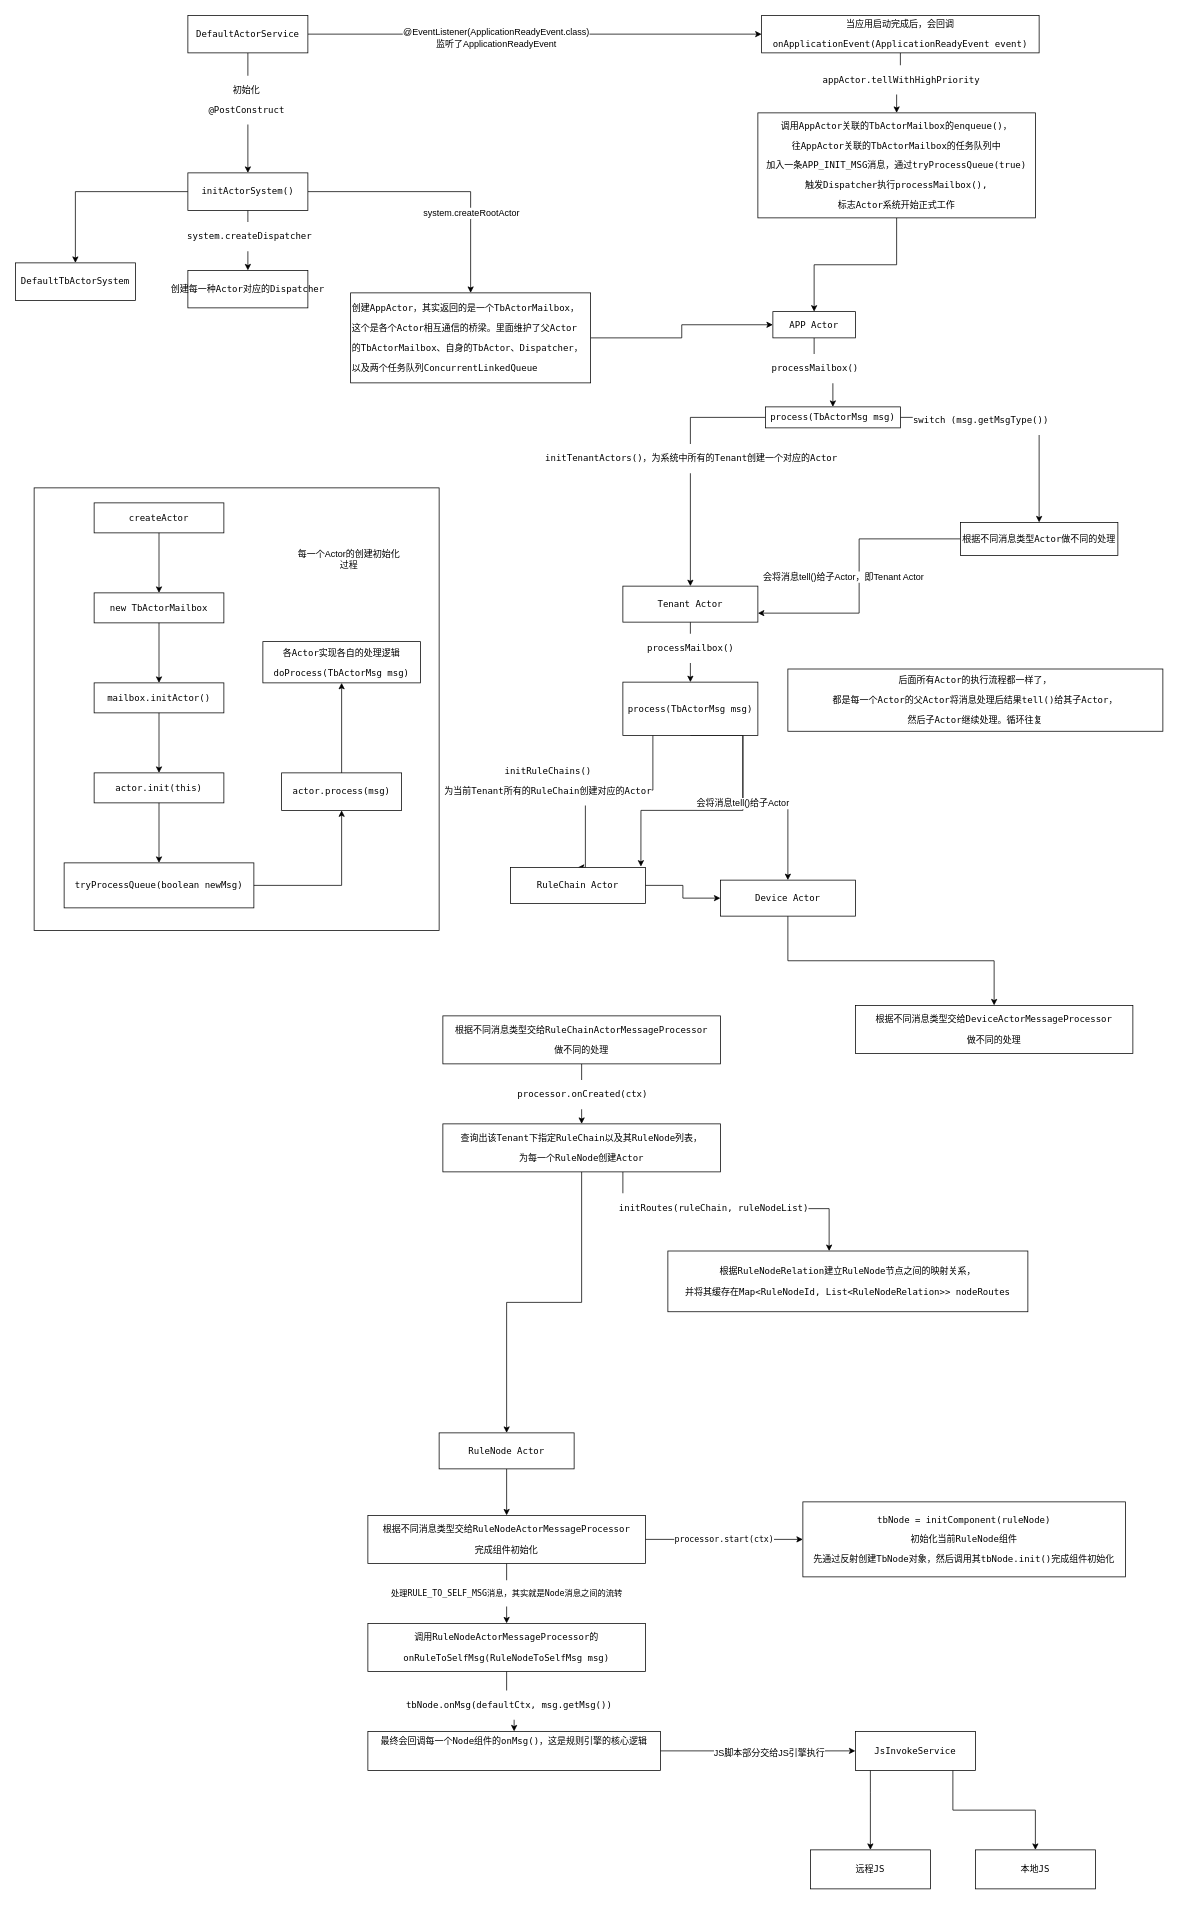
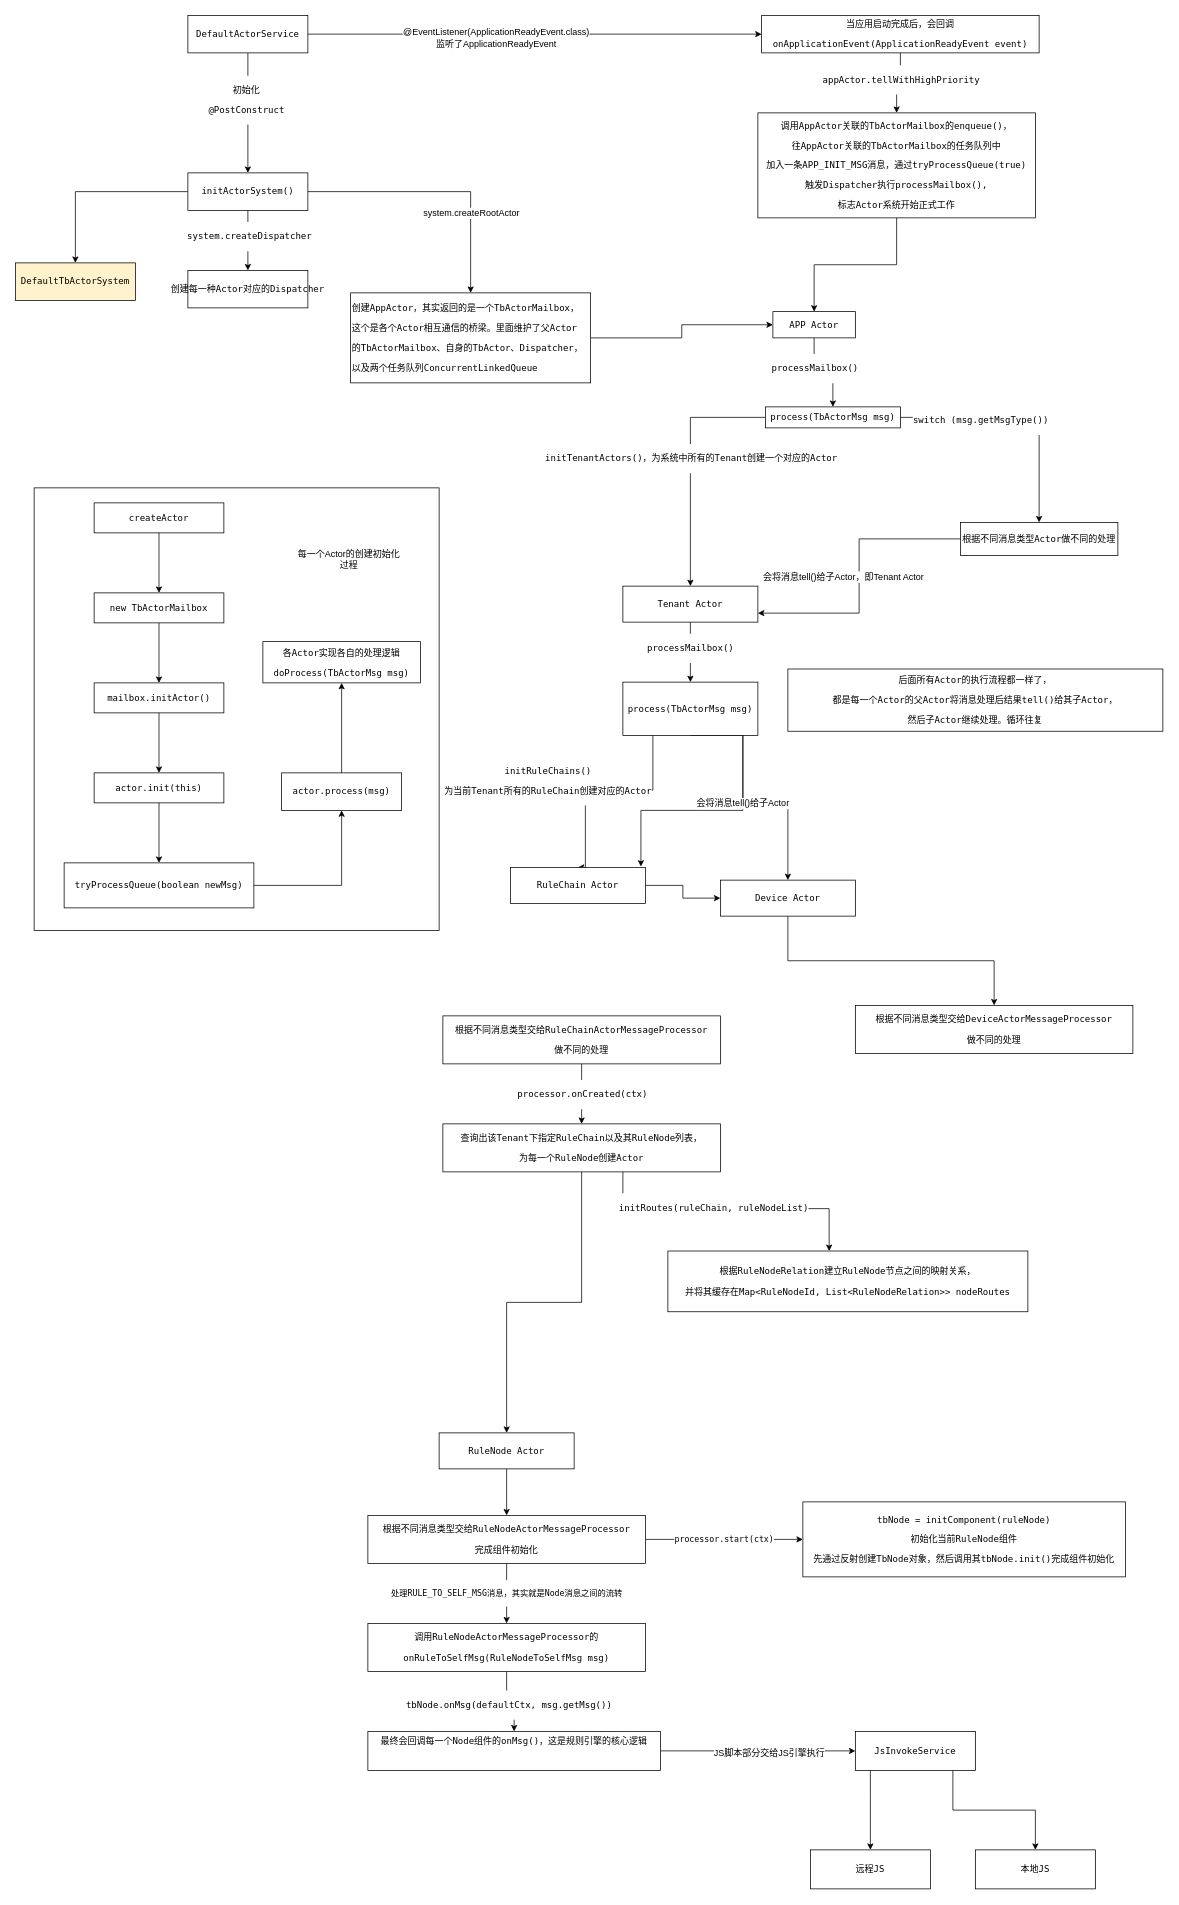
node "DefaultTbActorSystem": fillcolor #ffffff -> #fff2cc
